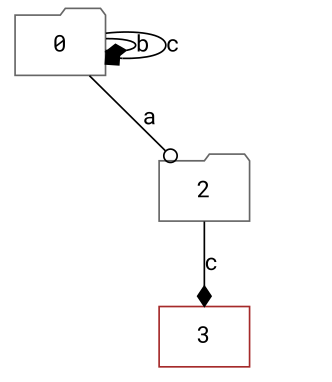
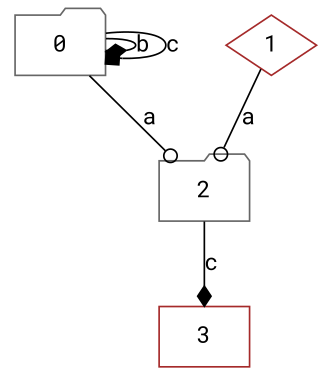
node "1": added
